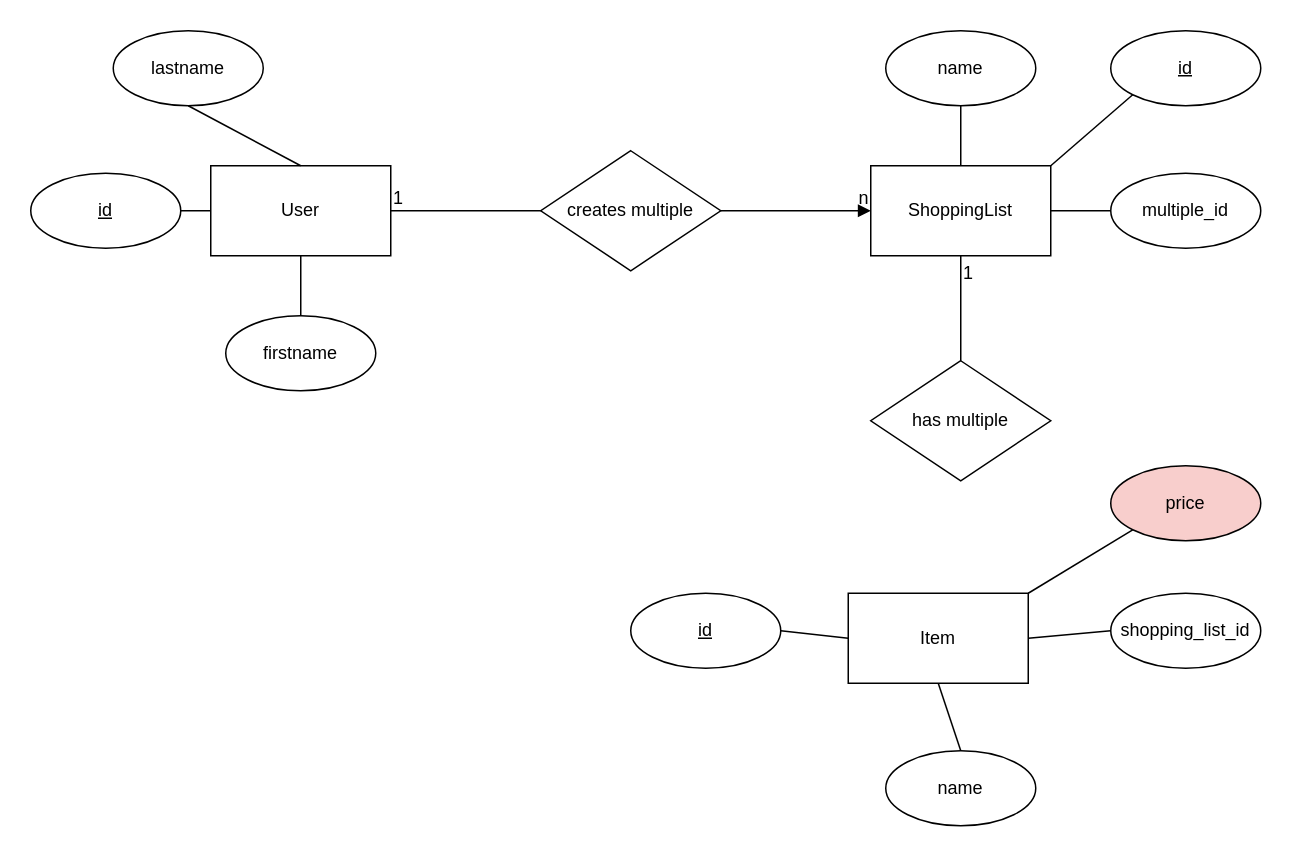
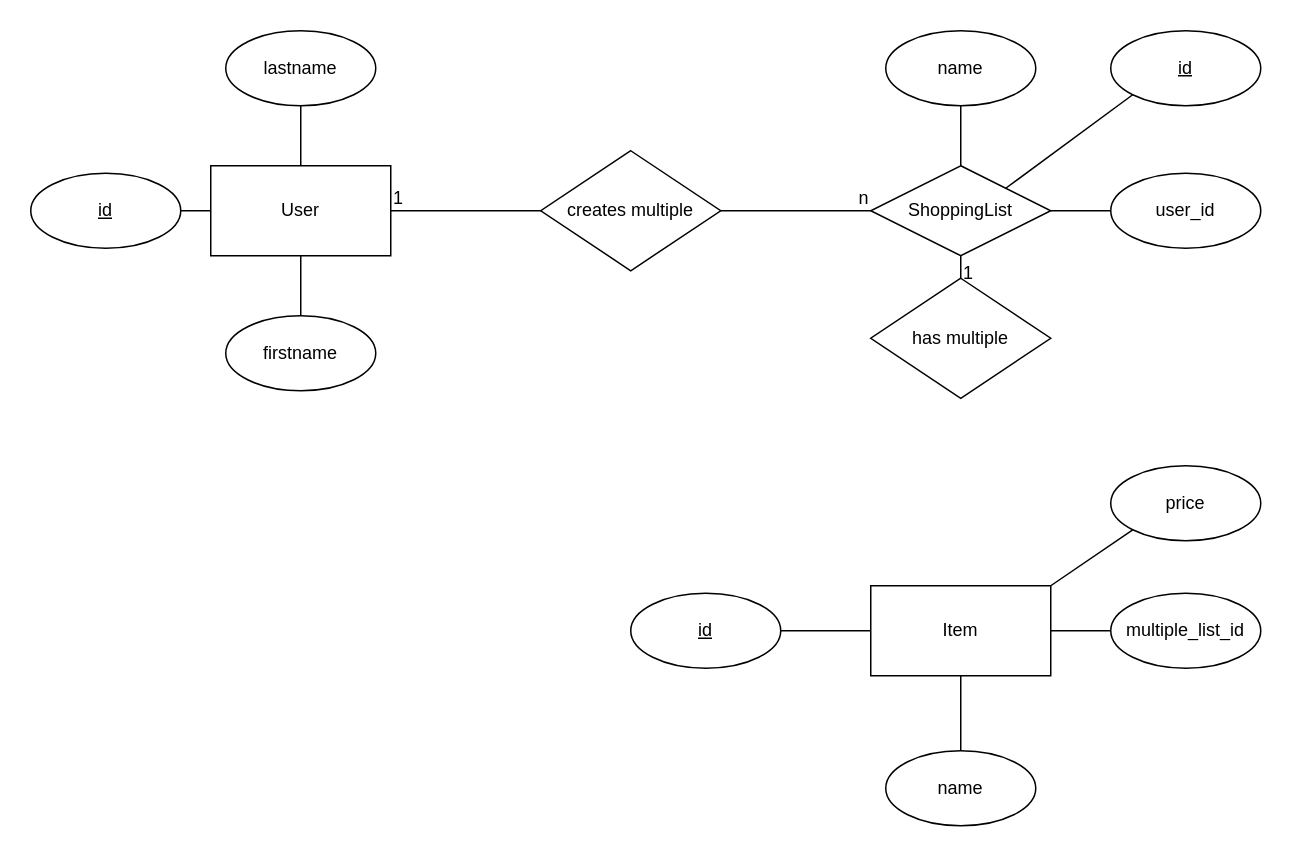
node "lastname": moved (188, 68) -> (301, 68)
edge "creates multiple" -> "ShoppingList": arrowhead block -> none
node "ShoppingList": shape rectangle -> diamond
node "multiple_id": label "multiple_id" -> "user_id"
node "has multiple": moved (961, 421) -> (961, 338)
node "price": fillcolor #f8cecc -> #ffffff
node "shopping_list_id": label "shopping_list_id" -> "multiple_list_id"
node "Item": moved (938, 638) -> (961, 631)
